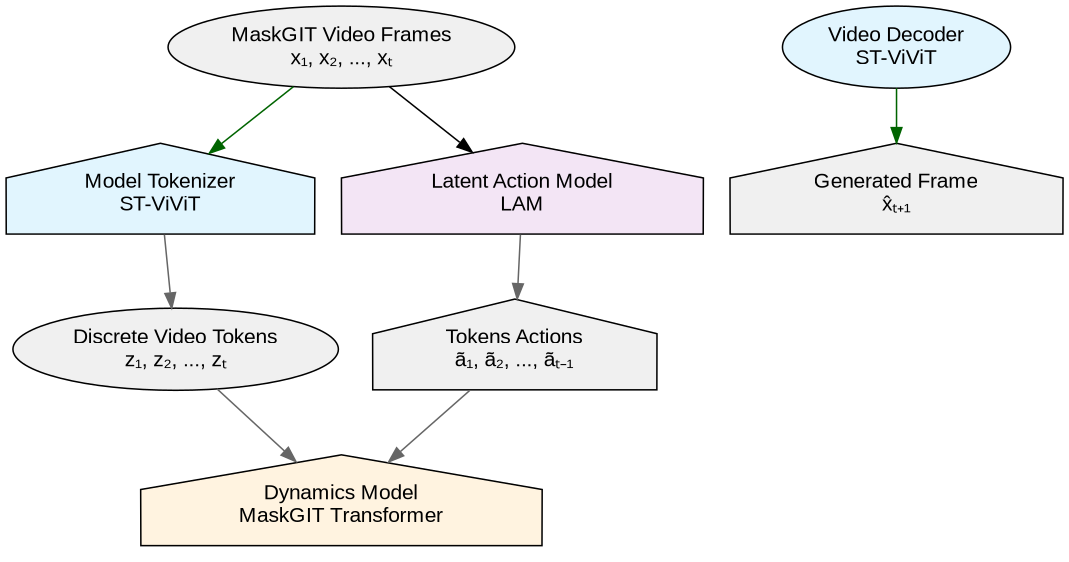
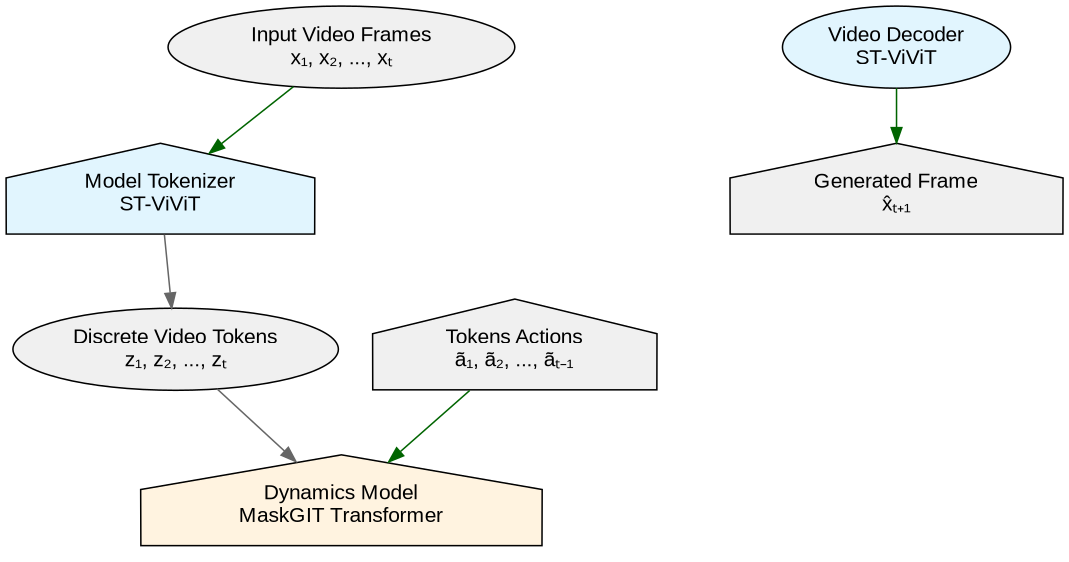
node "MaskGIT Video Frames x₁, x₂, ..., xₜ": label "MaskGIT Video Frames x₁, x₂, ..., xₜ" -> "Input Video Frames x₁, x₂, ..., xₜ"
node "Latent Action Model LAM": removed
edge "Tokens Actions ã₁, ã₂, ..., ãₜ₋₁" -> "Dynamics Model MaskGIT Transformer": color gray40 -> darkgreen
